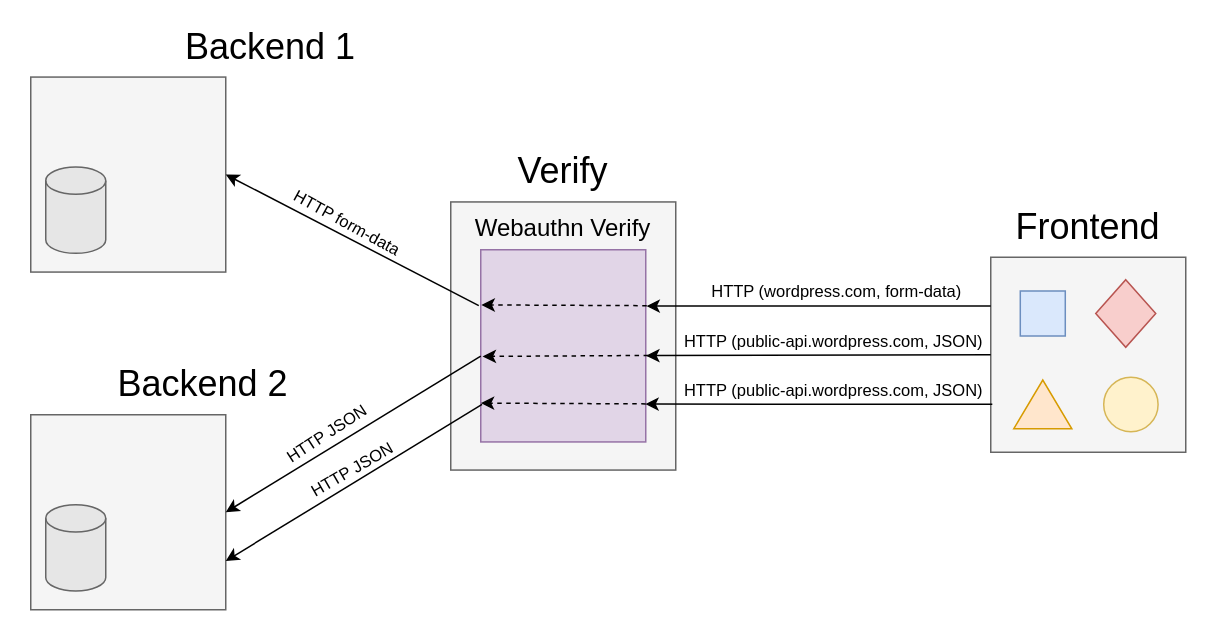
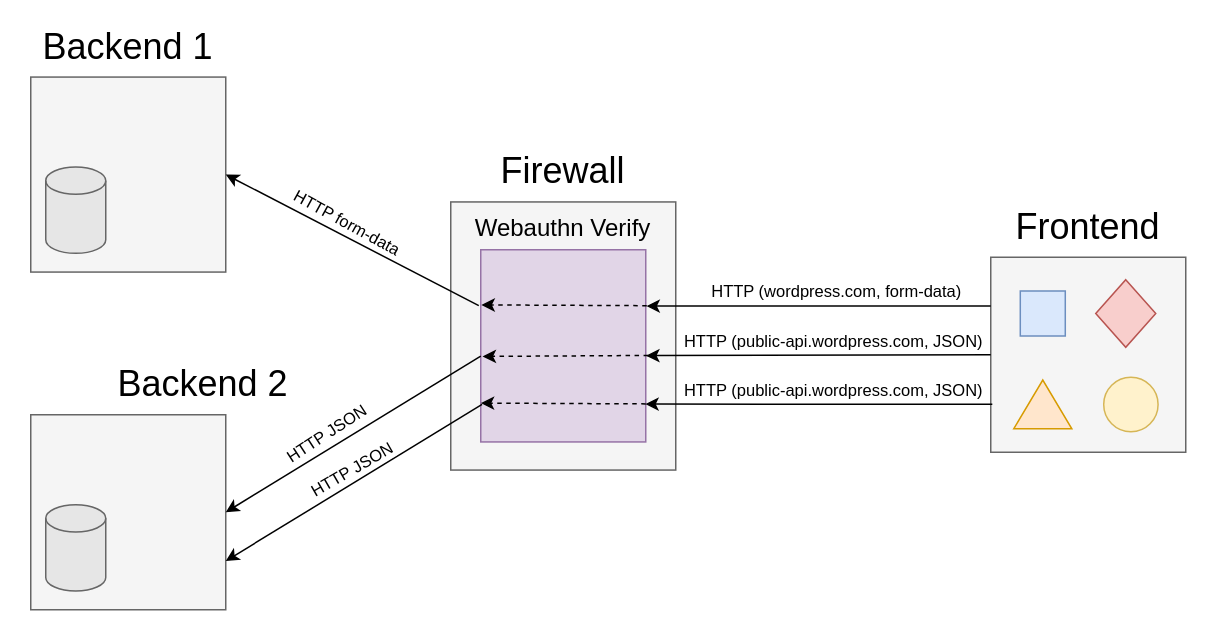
node "Backend 1": moved (271, 47) -> (128, 47)
node "Verify": label "Verify" -> "Firewall"
